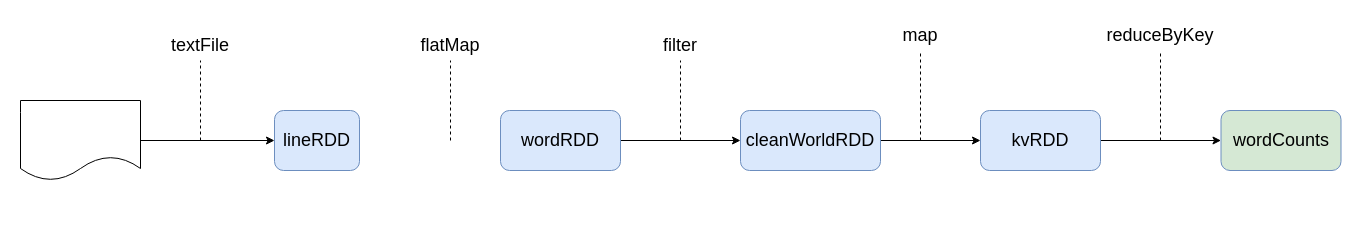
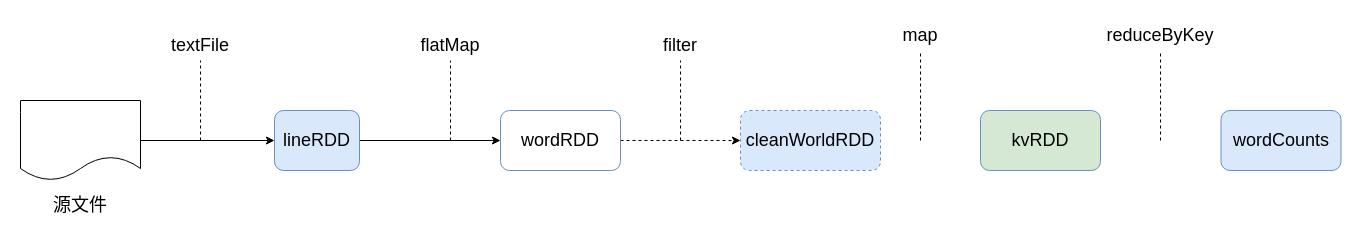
edge "lineRDD" -> "wordRDD": added
node "wordRDD": fillcolor #dae8fc -> #ffffff
edge "wordRDD" -> "cleanWorldRDD": style solid -> dashed
node "cleanWorldRDD": style solid -> dashed
edge "cleanWorldRDD" -> "kvRDD": removed
node "kvRDD": fillcolor #dae8fc -> #d5e8d4
edge "kvRDD" -> "wordCounts": removed
node "wordCounts": fillcolor #d5e8d4 -> #dae8fc
node "源文件": added
